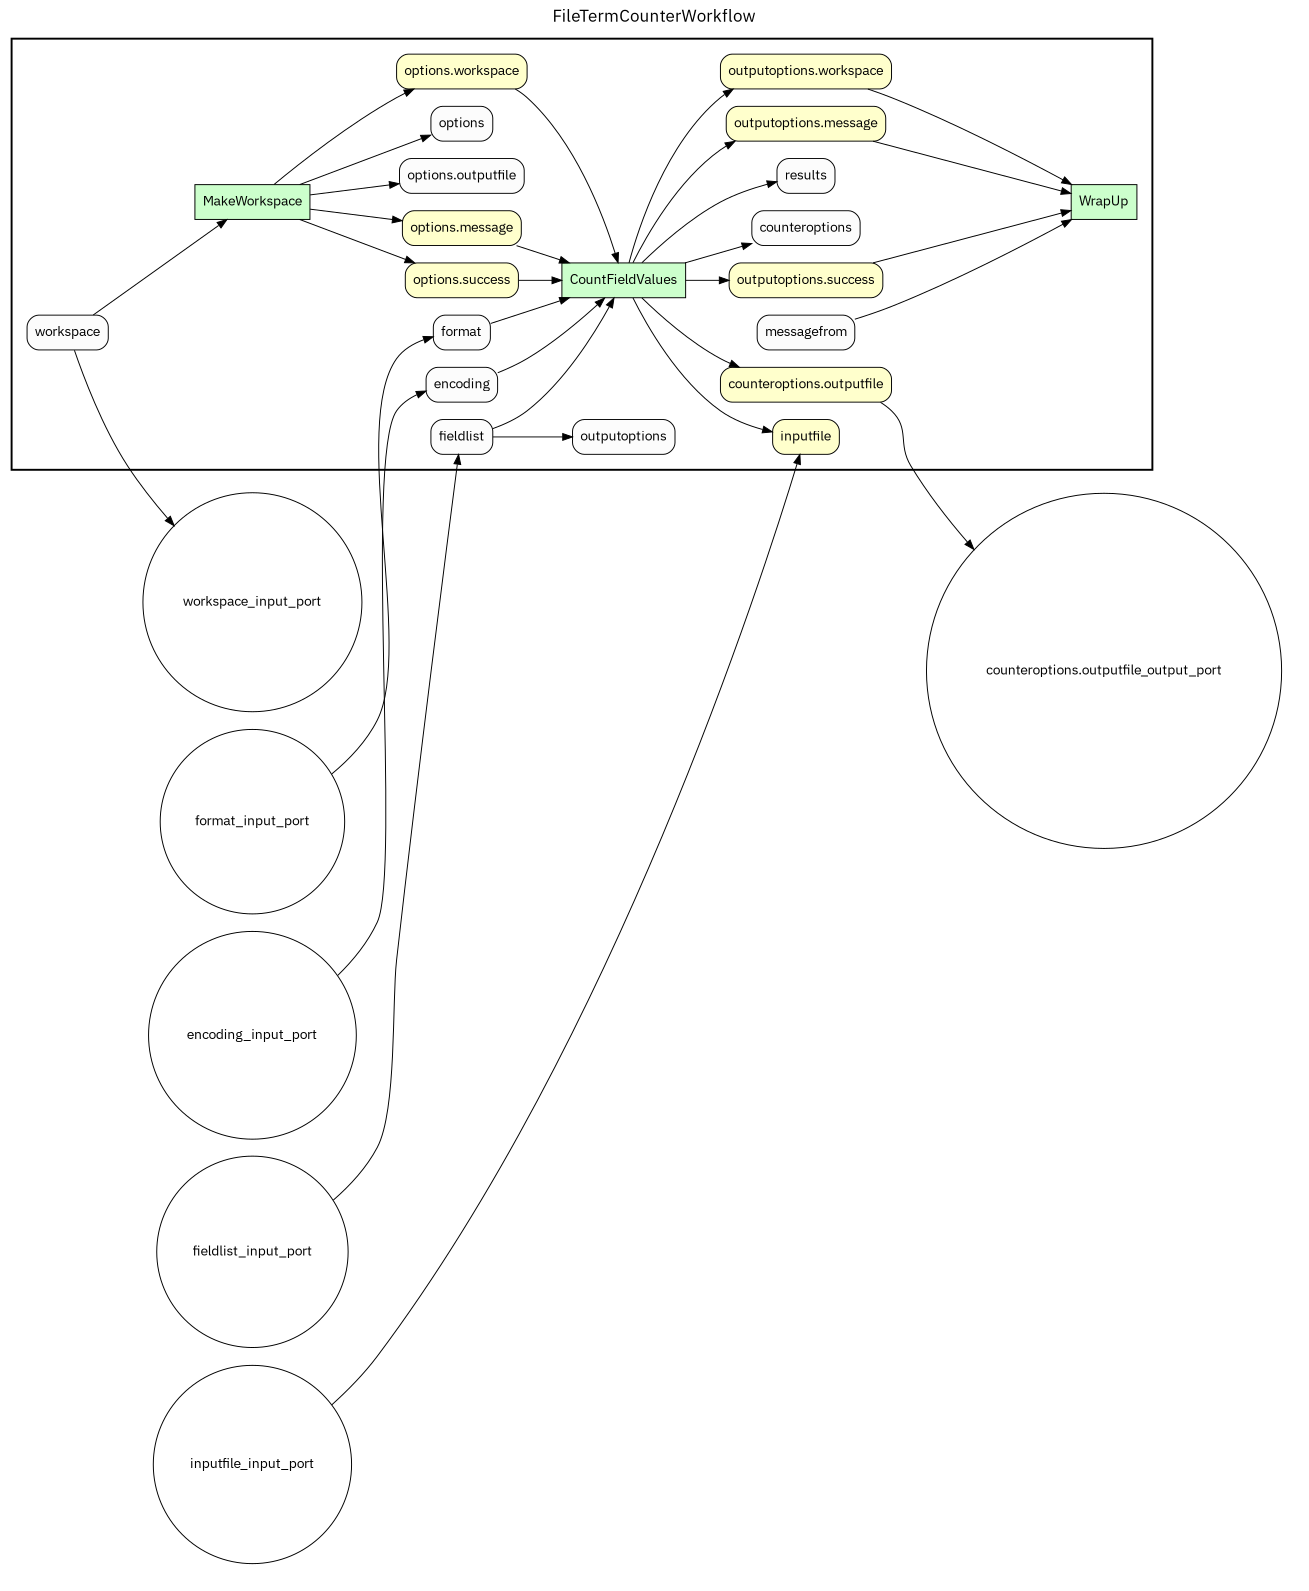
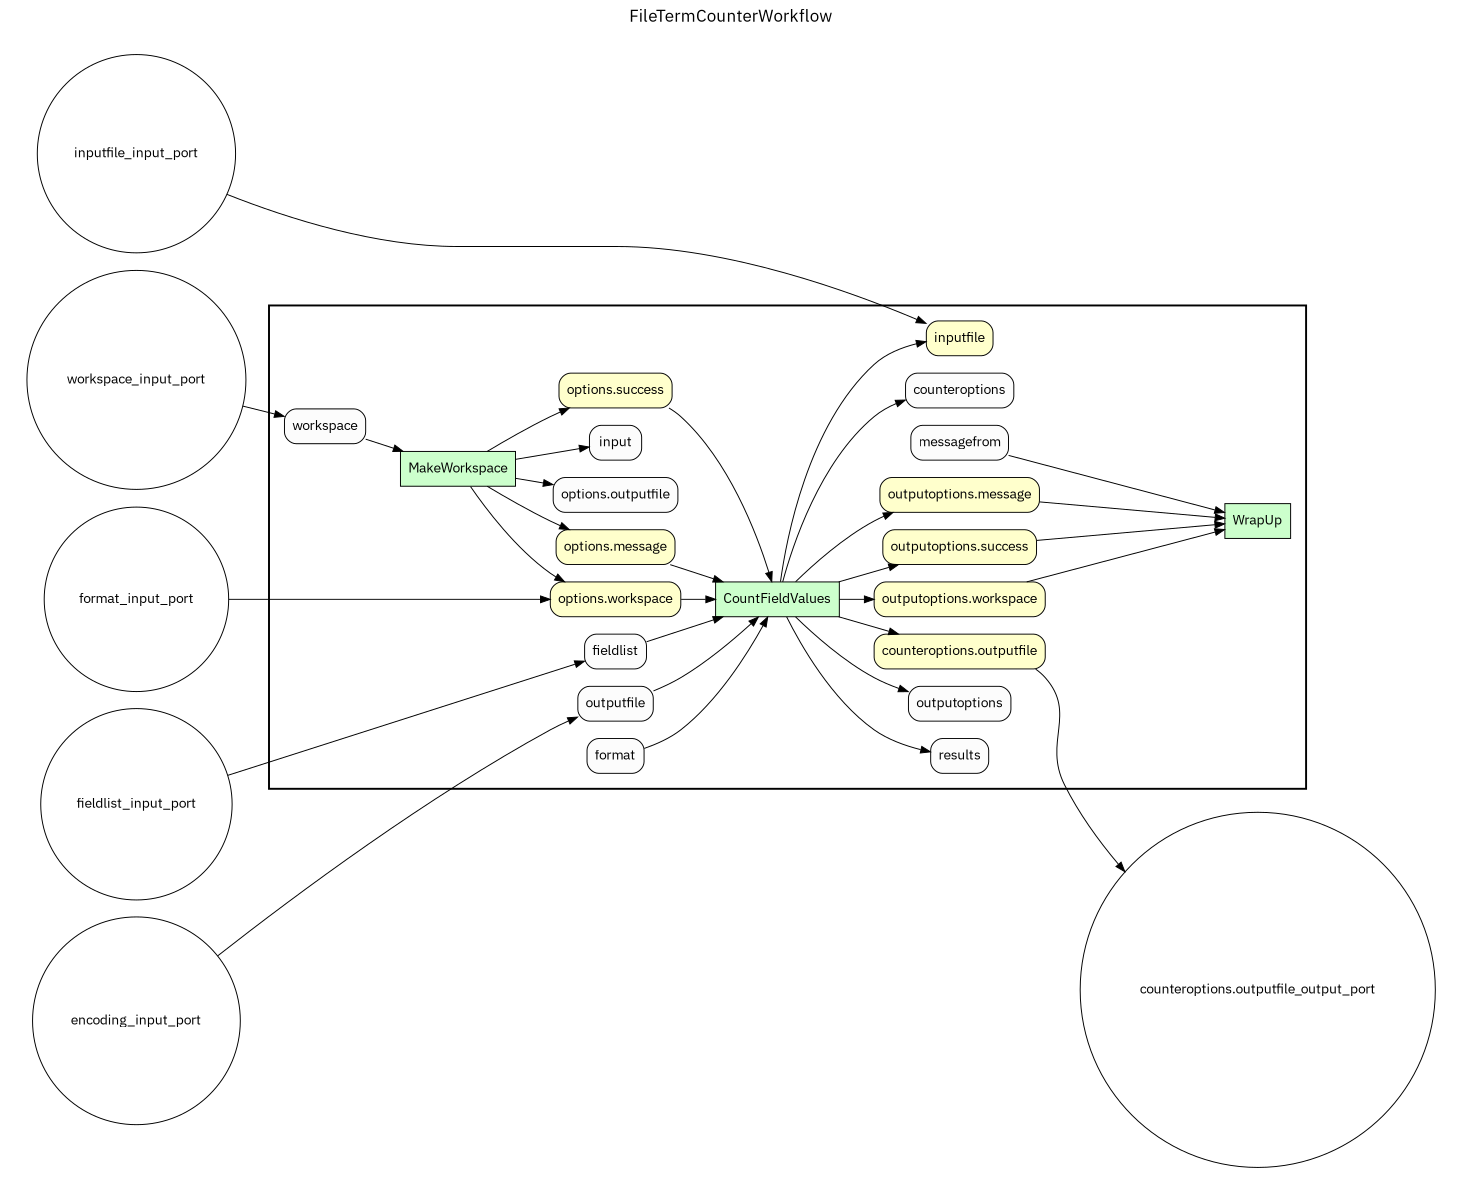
node "options": label "options" -> "input"
node "encoding": label "encoding" -> "outputfile"
edge "fieldlist" -> "outputoptions": now "CountFieldValues" -> "outputoptions"
edge "workspace" -> "workspace_input_port": reversed
edge "format_input_port" -> "format": now "format_input_port" -> "options.workspace"
